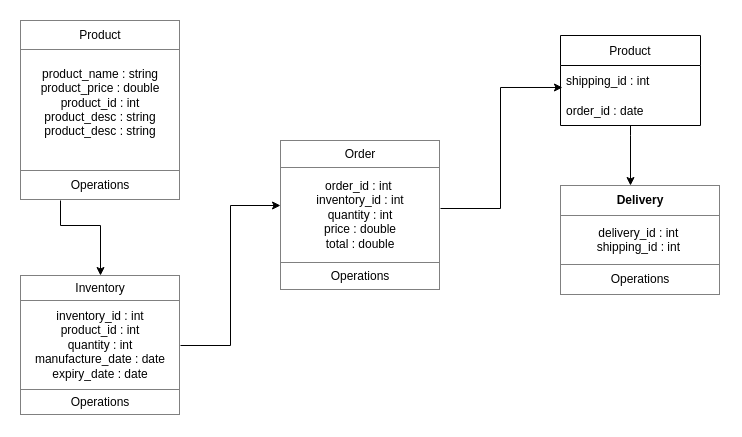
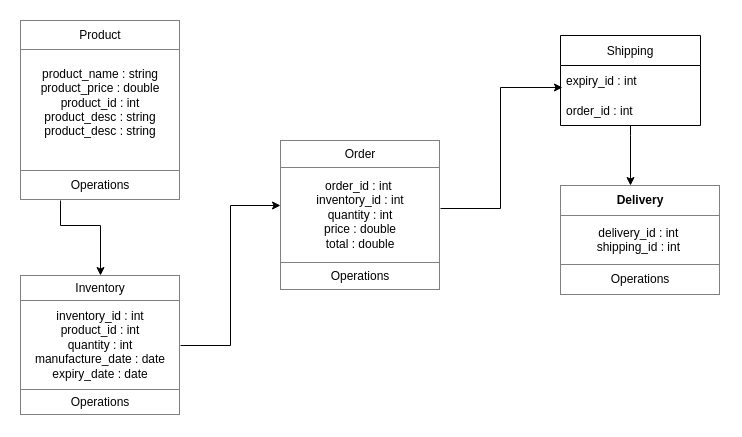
node "Product": label "Product" -> "Shipping"
node "shipping_id : int": label "shipping_id : int" -> "expiry_id : int"
node "order_id : date": label "order_id : date" -> "order_id : int"
